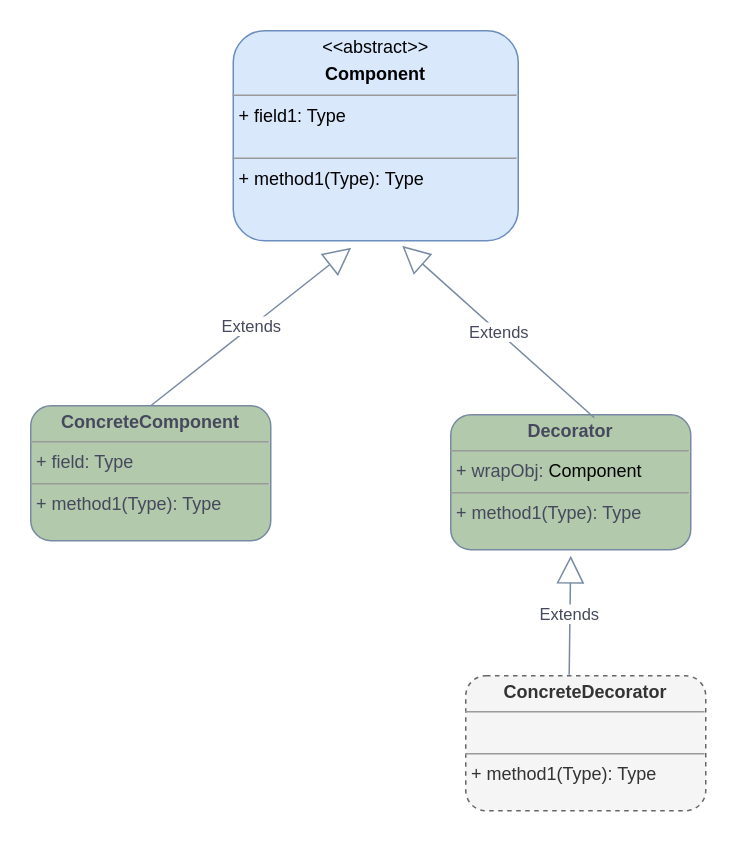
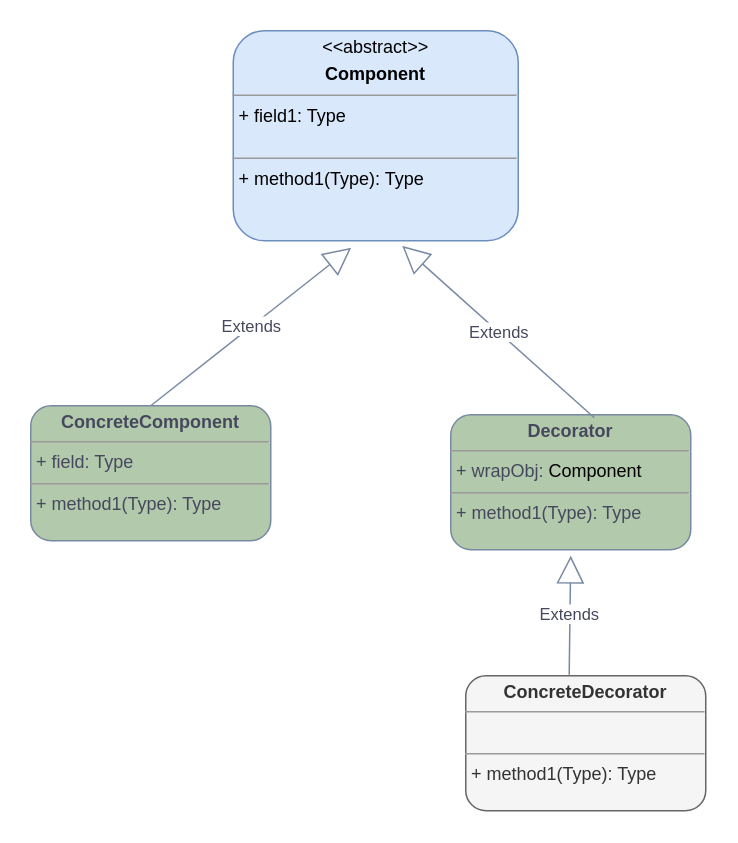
node "ConcreteDecorator + method1(Type): Type": style dashed -> solid
